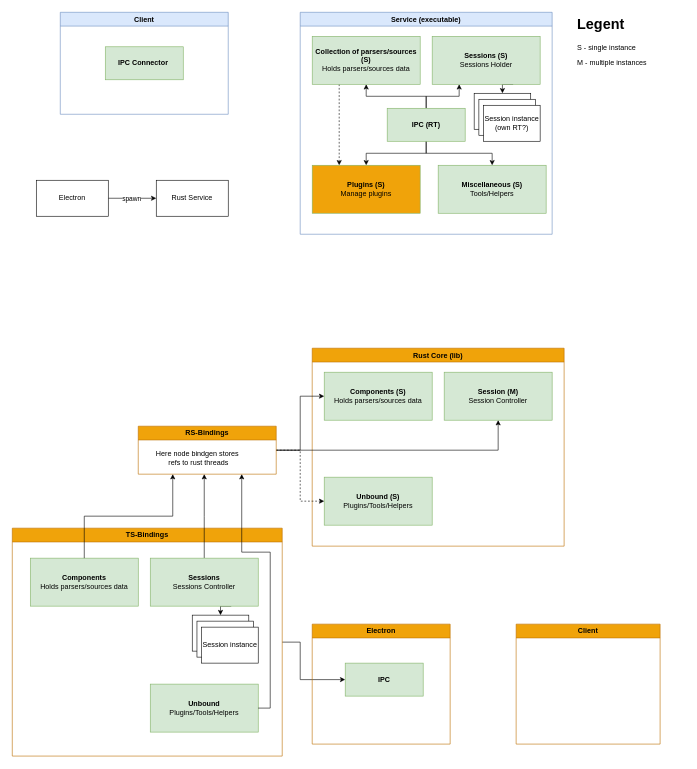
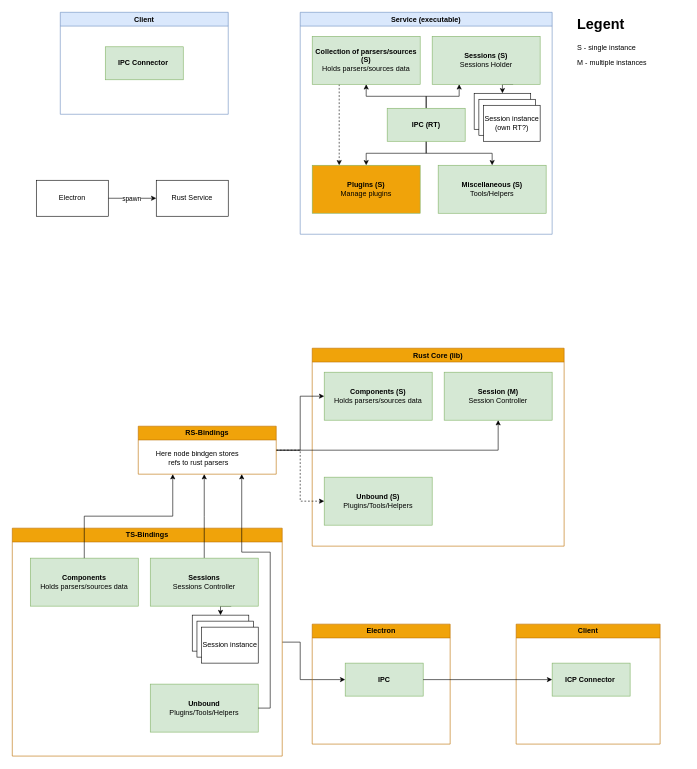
node "Here node bindgen stores refs to rust threads": label "Here node bindgen stores refs to rust threads" -> "Here node bindgen stores refs to rust parsers"
edge "IPC" -> "ICP Connector": added
node "ICP Connector": added
